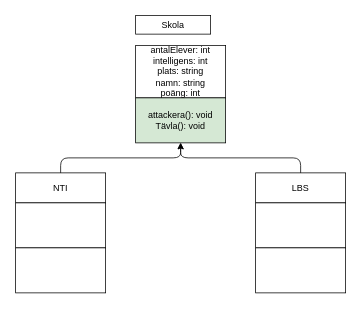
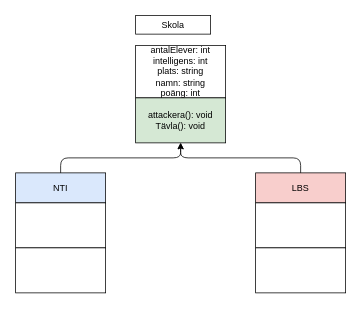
node "NTI": fillcolor #ffffff -> #dae8fc
node "LBS": fillcolor #ffffff -> #f8cecc
